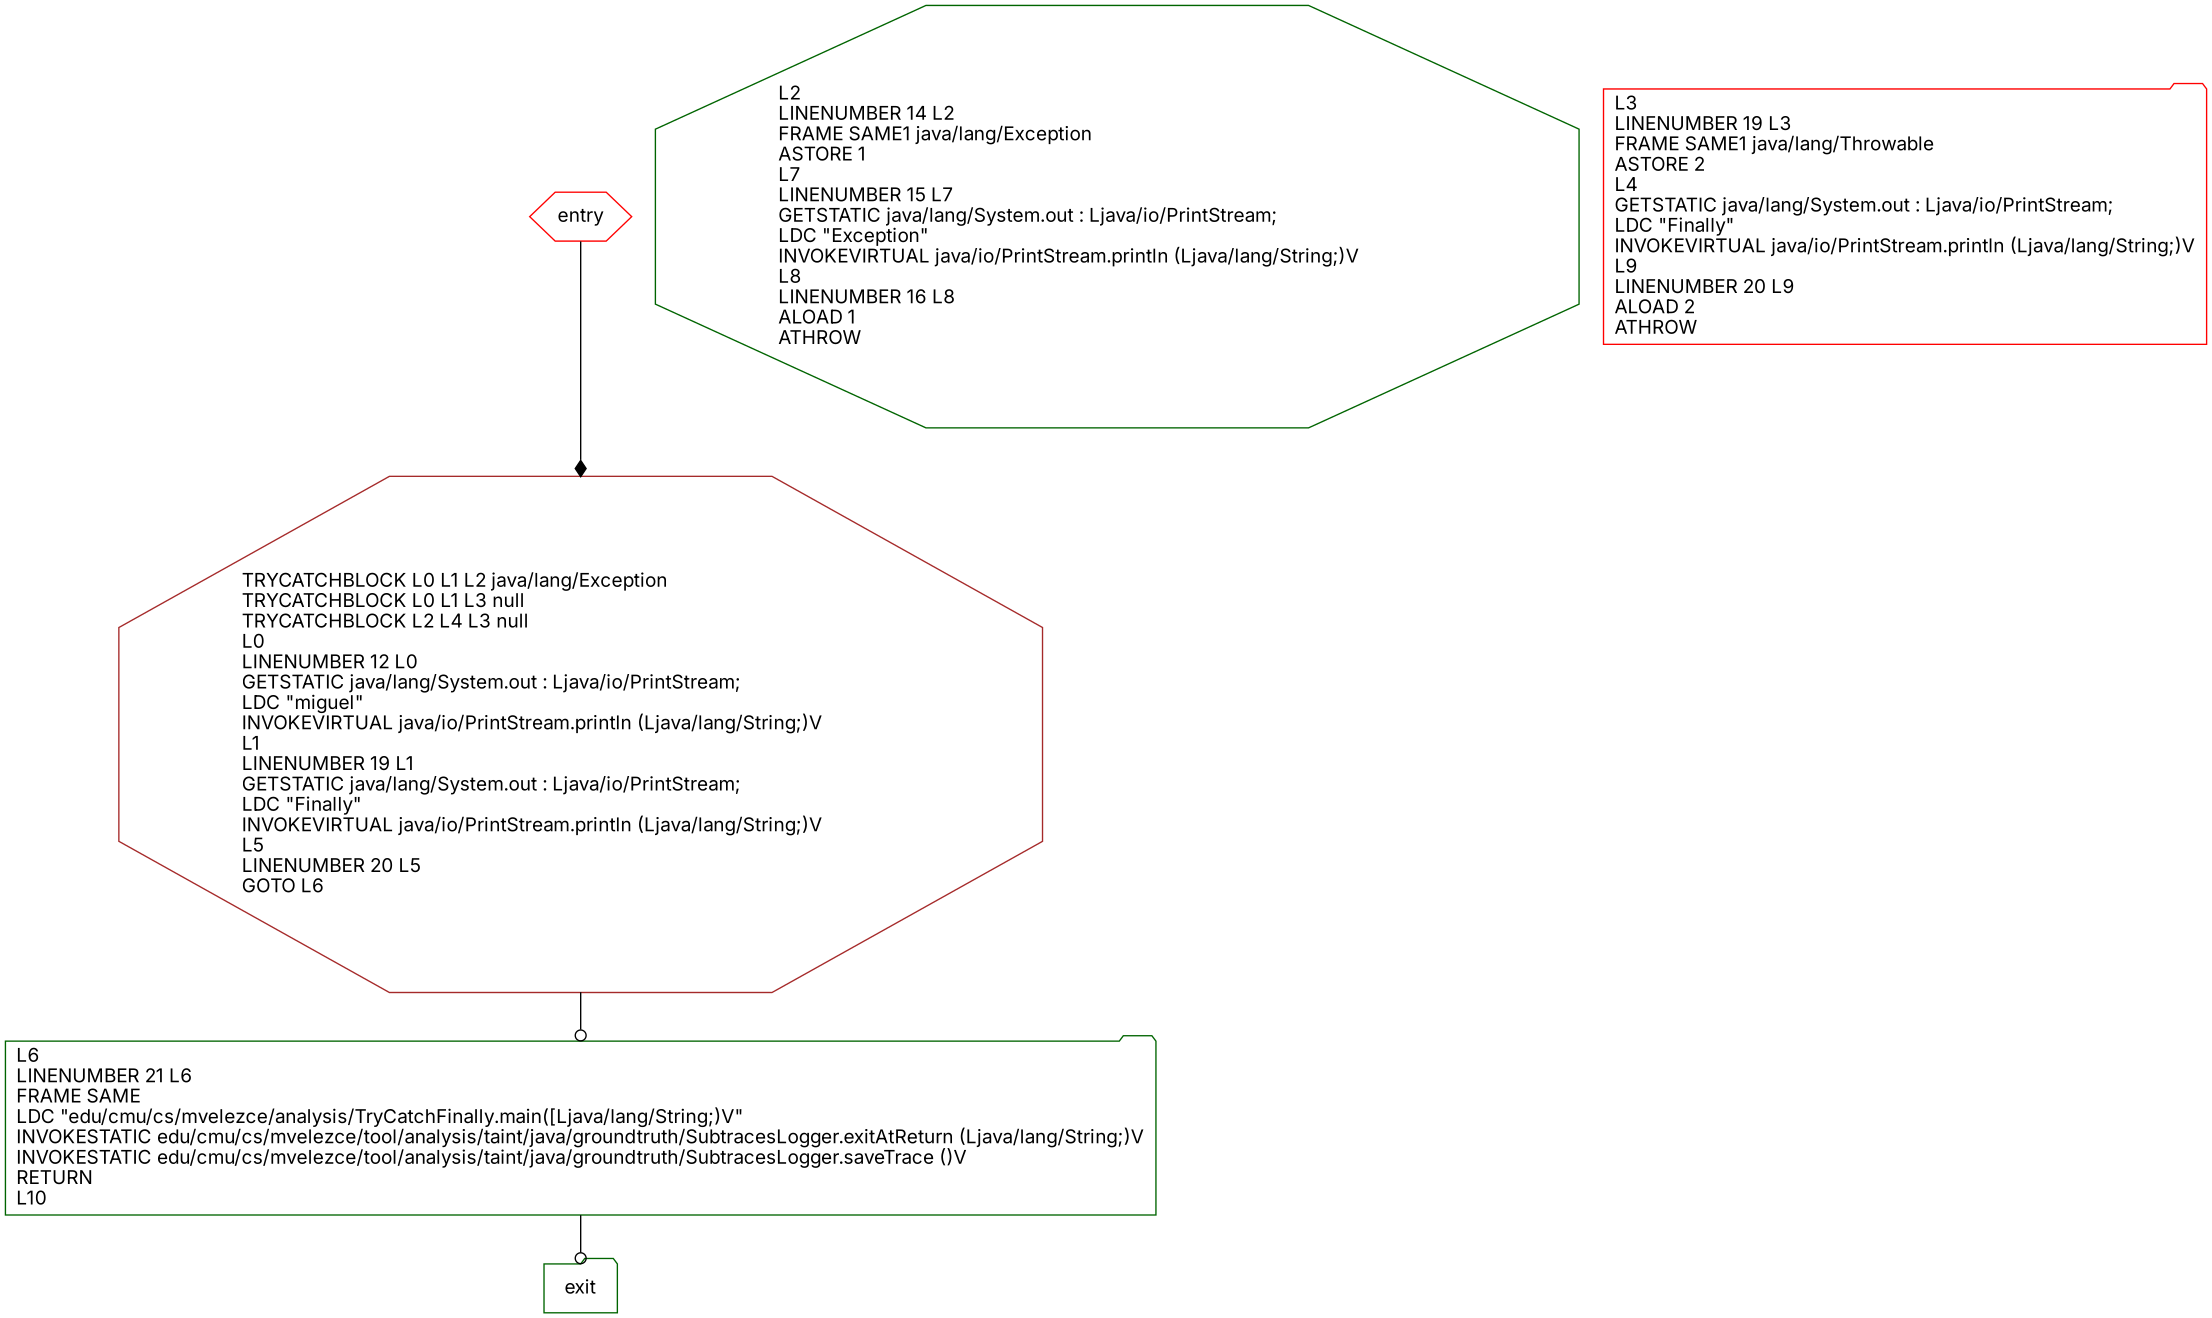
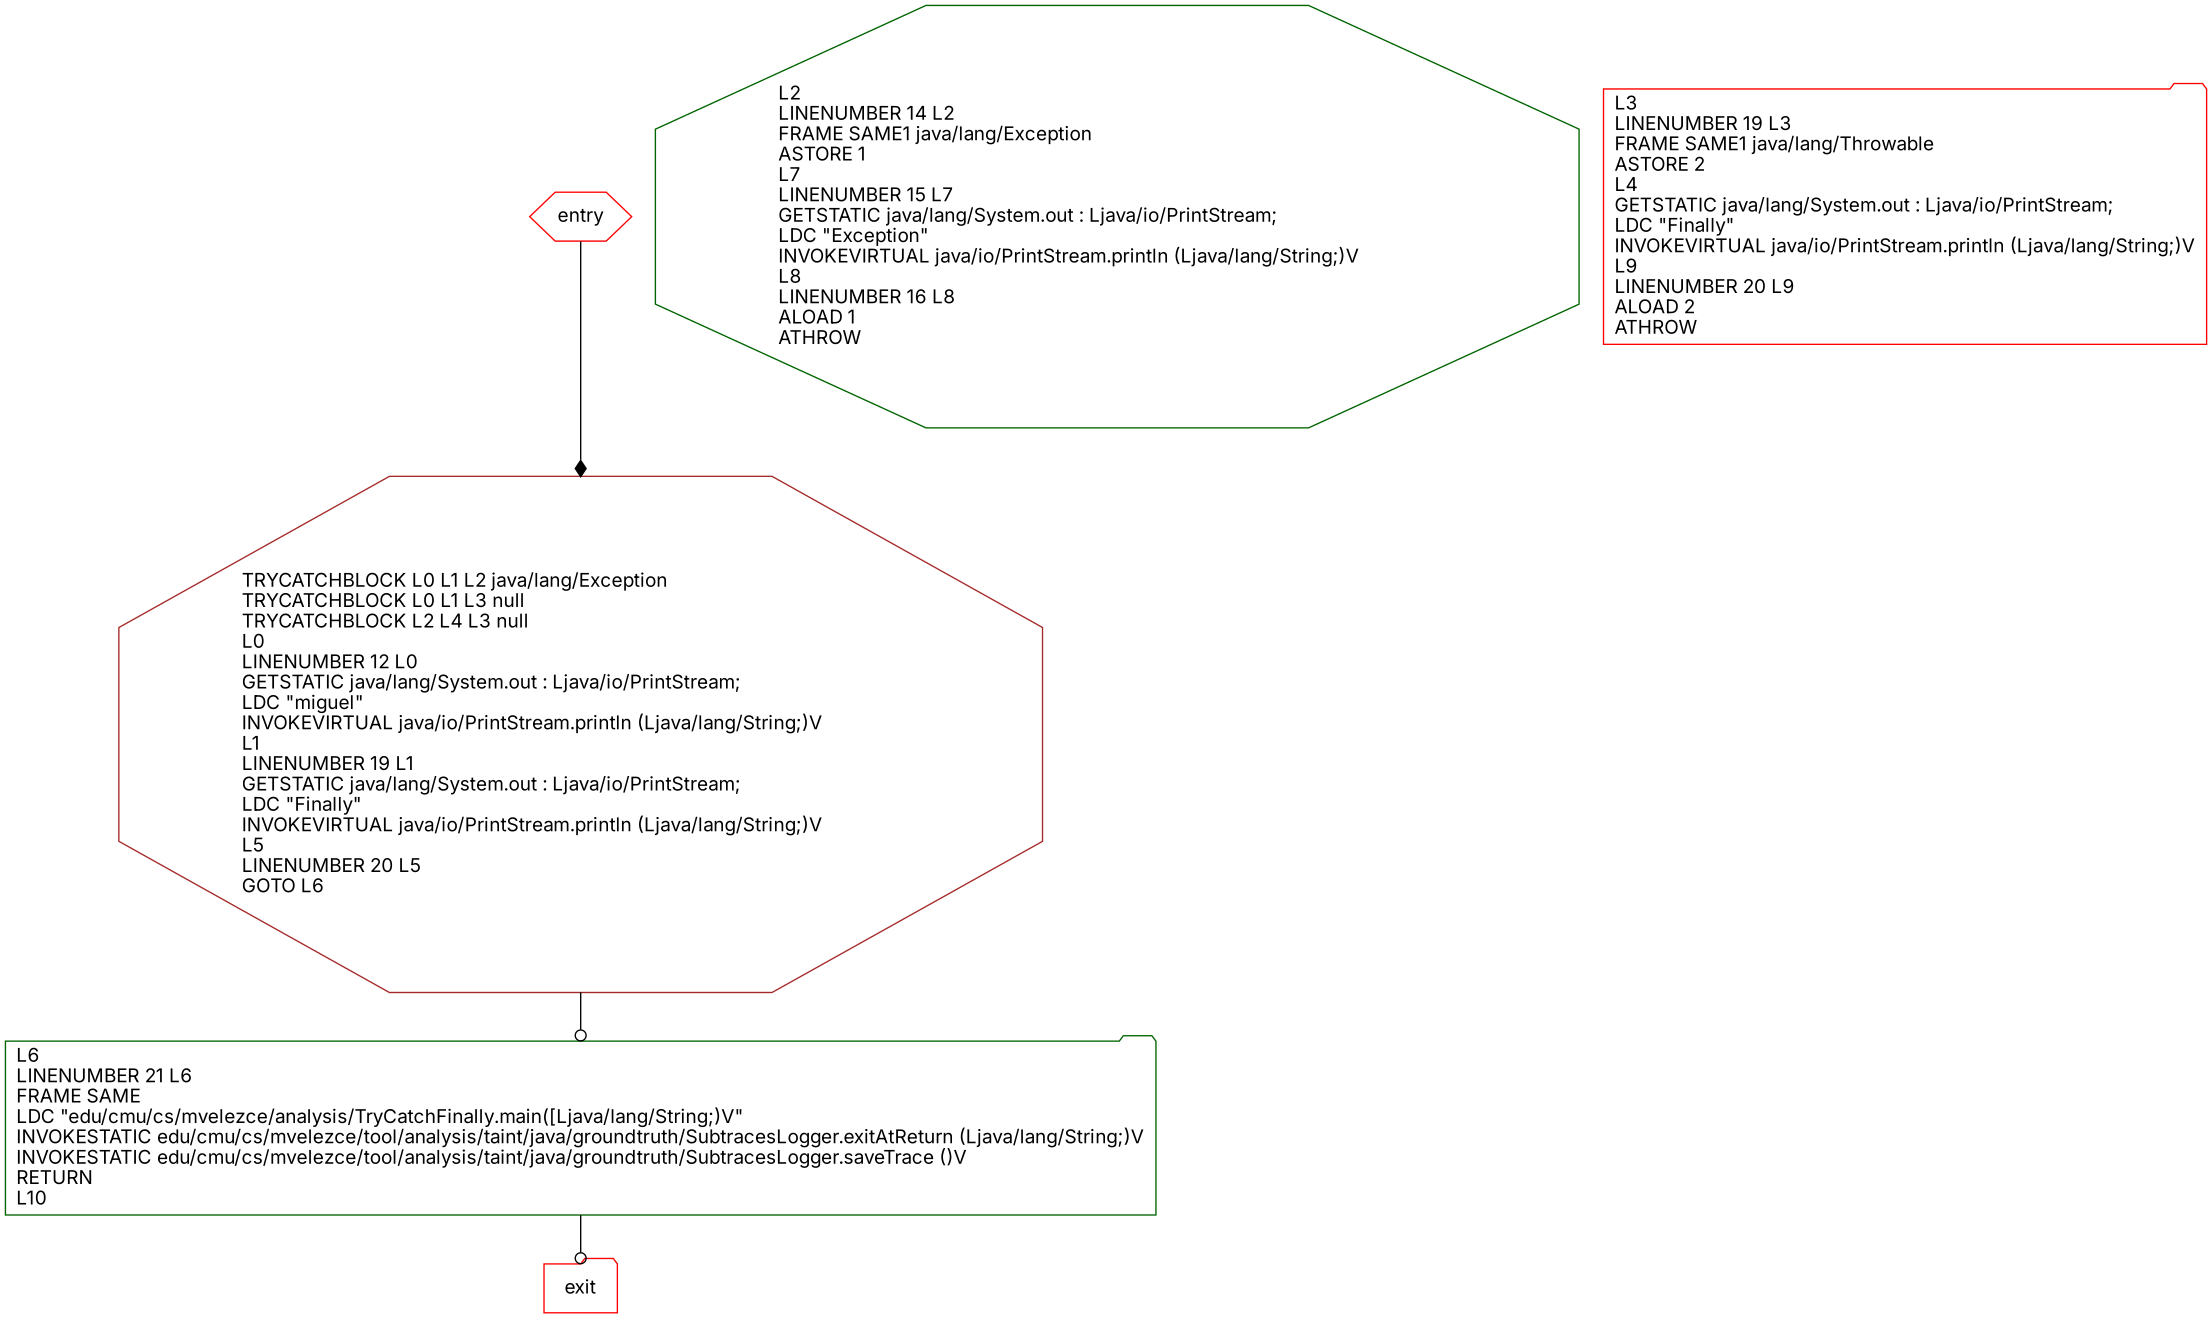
node "exit": color darkgreen -> red
